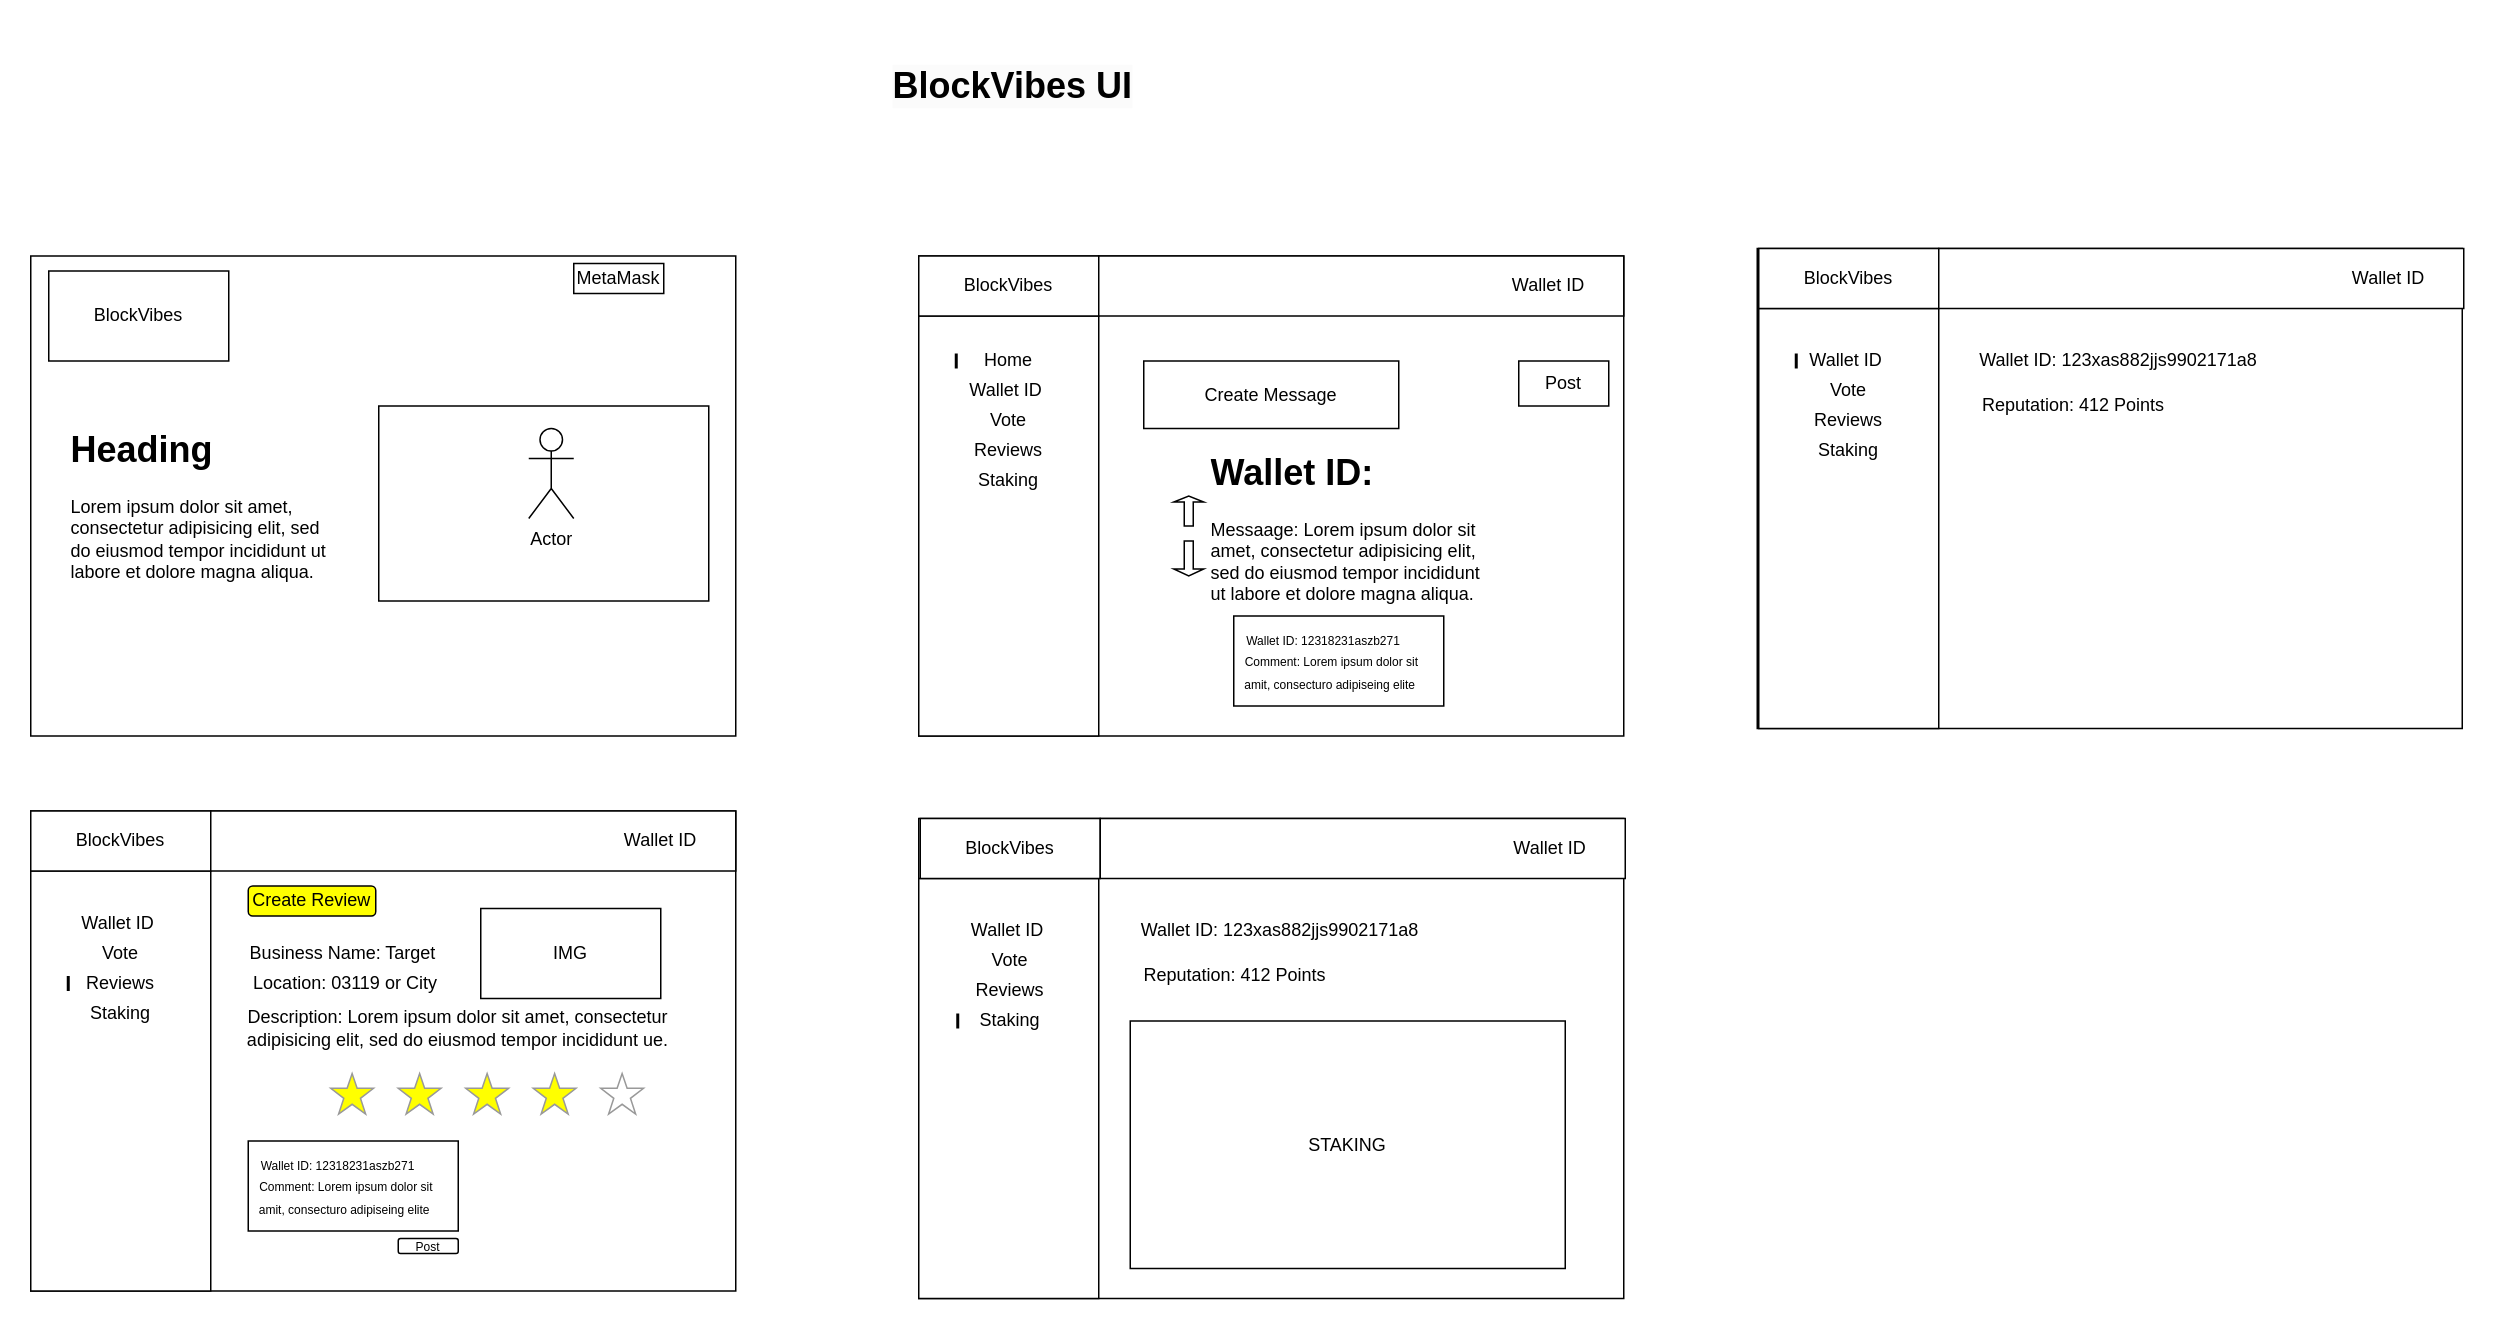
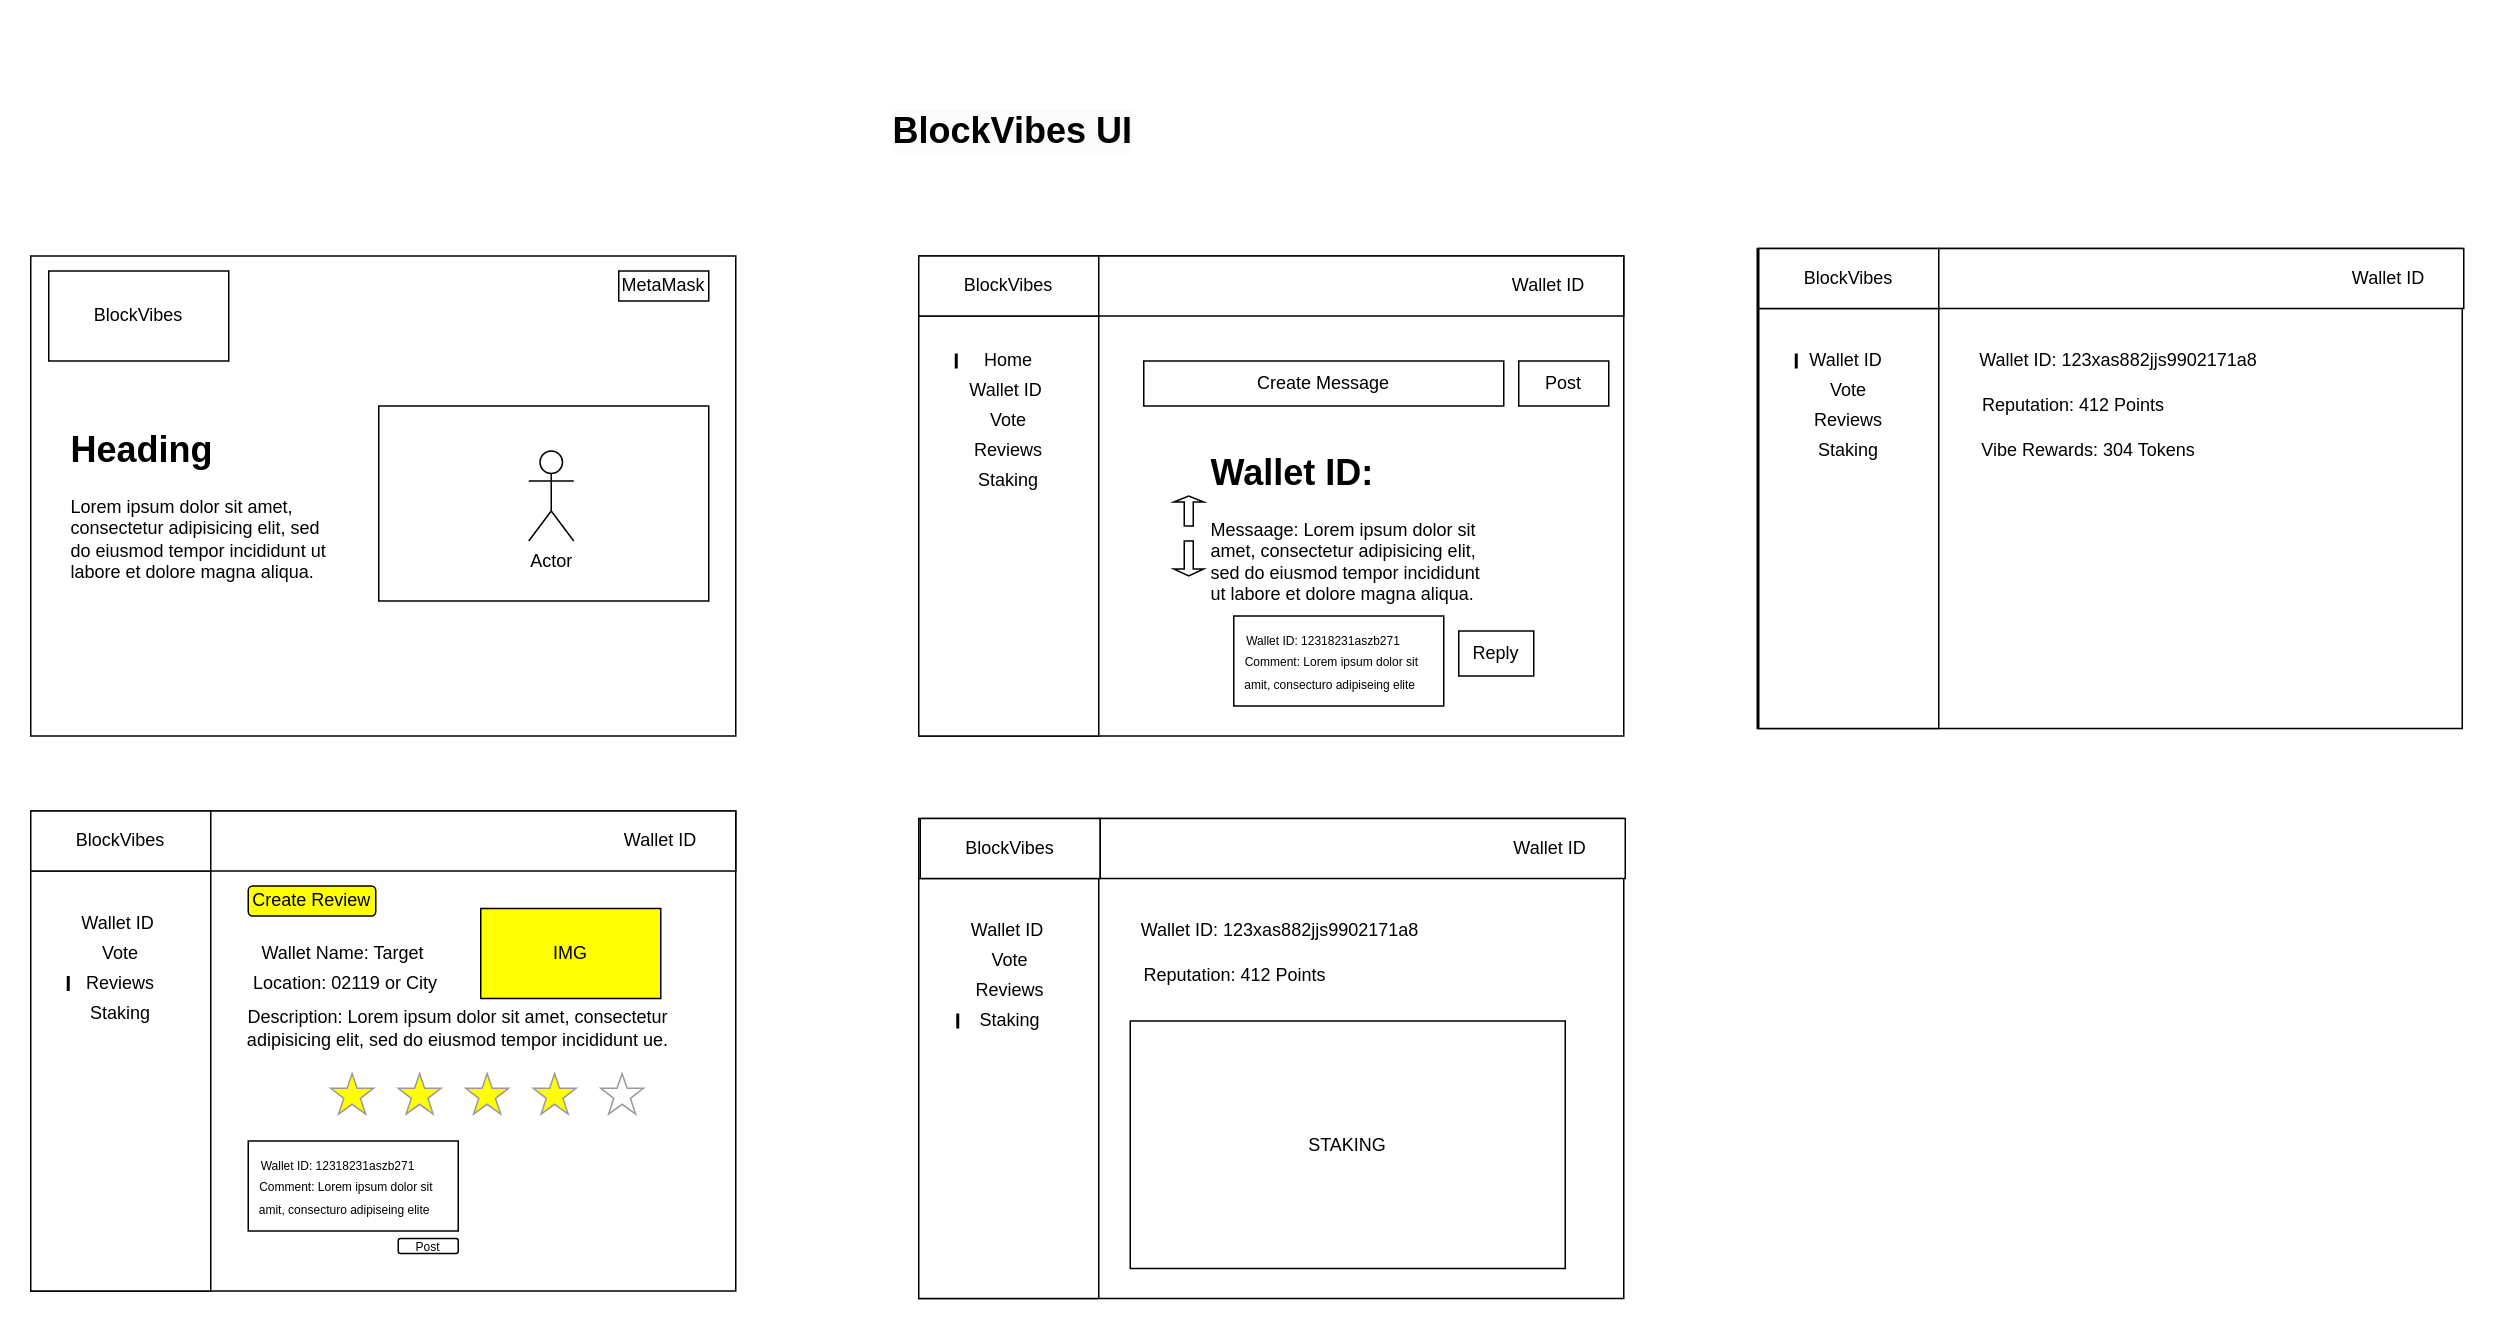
node "BlockVibes UI": moved (1047, 91) -> (1047, 136)
node "MetaMask": moved (619, 278) -> (664, 286)
node "Create Message": size 255x68 -> 360x45
node "Vibe Rewards: 304 Tokens": added
node "Actor": moved (551, 473) -> (551, 496)
node "Reply": added
node "Business Name: Target": label "Business Name: Target" -> "Wallet Name: Target"
node "IMG": fillcolor #ffffff -> #ffff00
node "Location: 03119 or City": label "Location: 03119 or City" -> "Location: 02119 or City"
